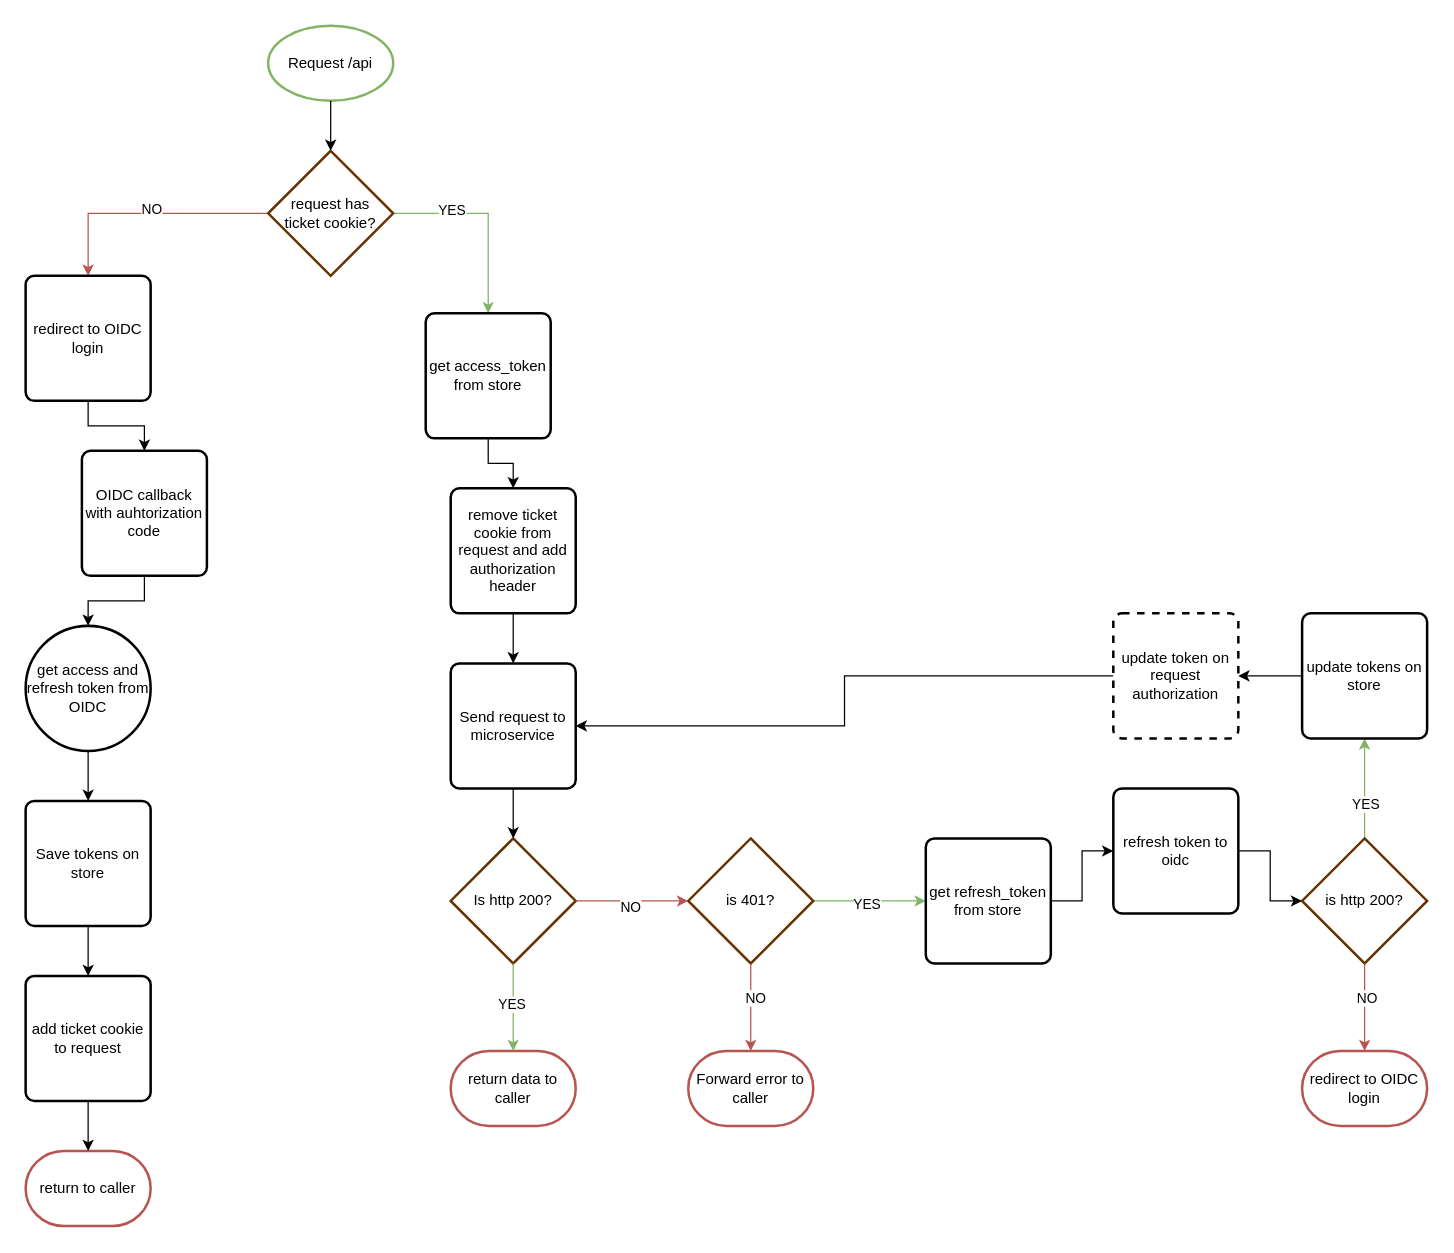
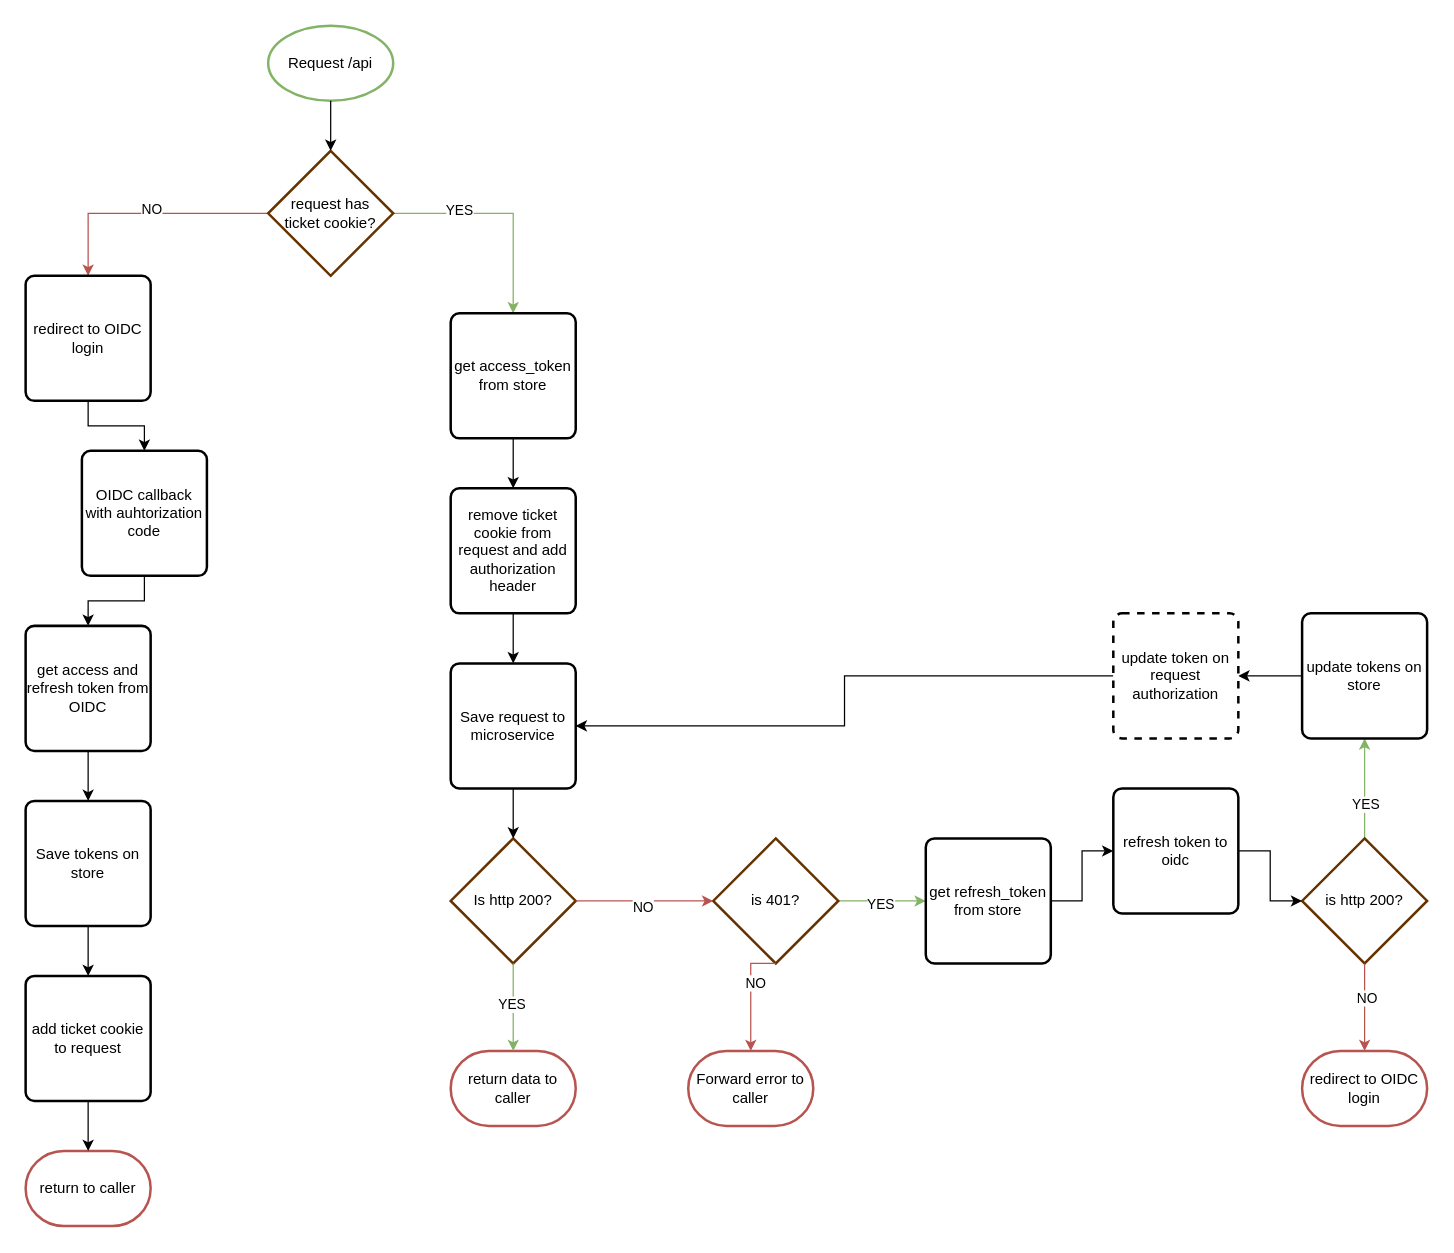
node "get access_token from store": moved (488, 376) -> (513, 376)
node "get access and refresh token from OIDC": shape ellipse -> rounded rectangle
node "Send request to microservice": label "Send request to microservice" -> "Save request to microservice"
node "is 401?": moved (751, 901) -> (776, 901)
